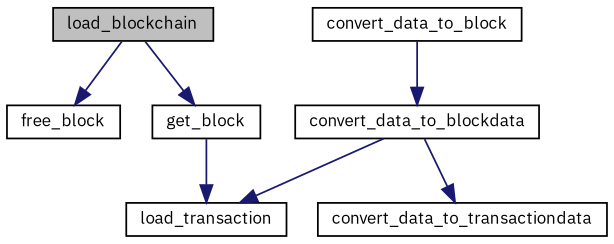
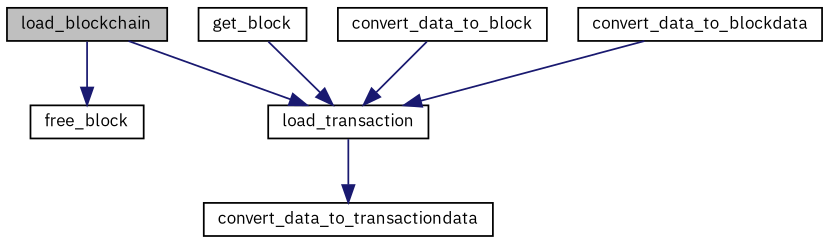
edge "convert_data_to_block" -> "convert_data_to_blockdata": now "convert_data_to_block" -> "load_transaction"
edge "load_blockchain" -> "get_block": now "load_blockchain" -> "load_transaction"
edge "convert_data_to_blockdata" -> "convert_data_to_transactiondata": now "load_transaction" -> "convert_data_to_transactiondata"
